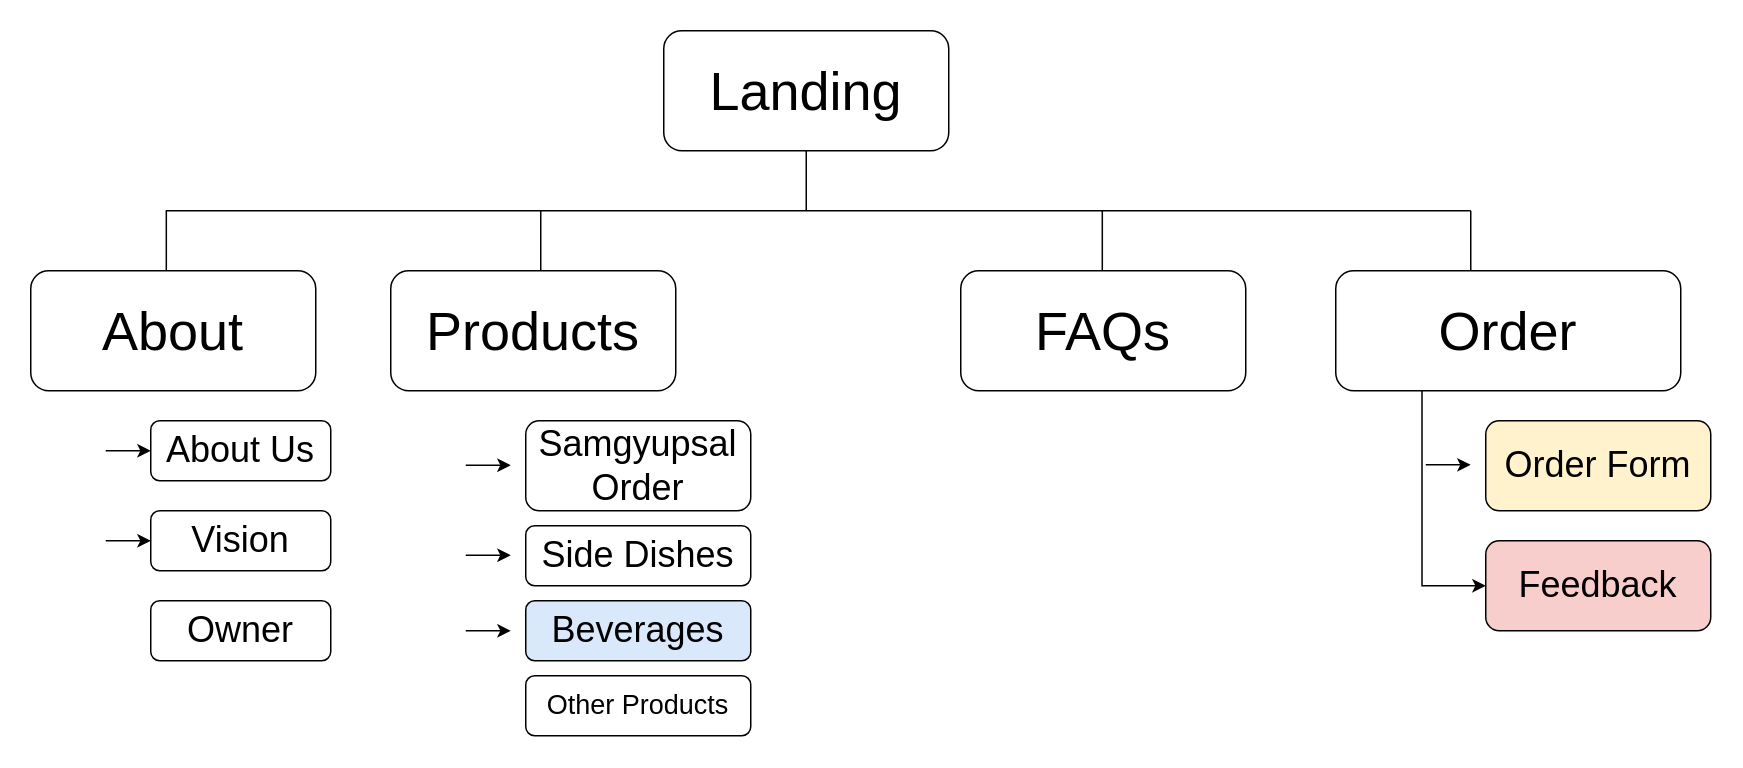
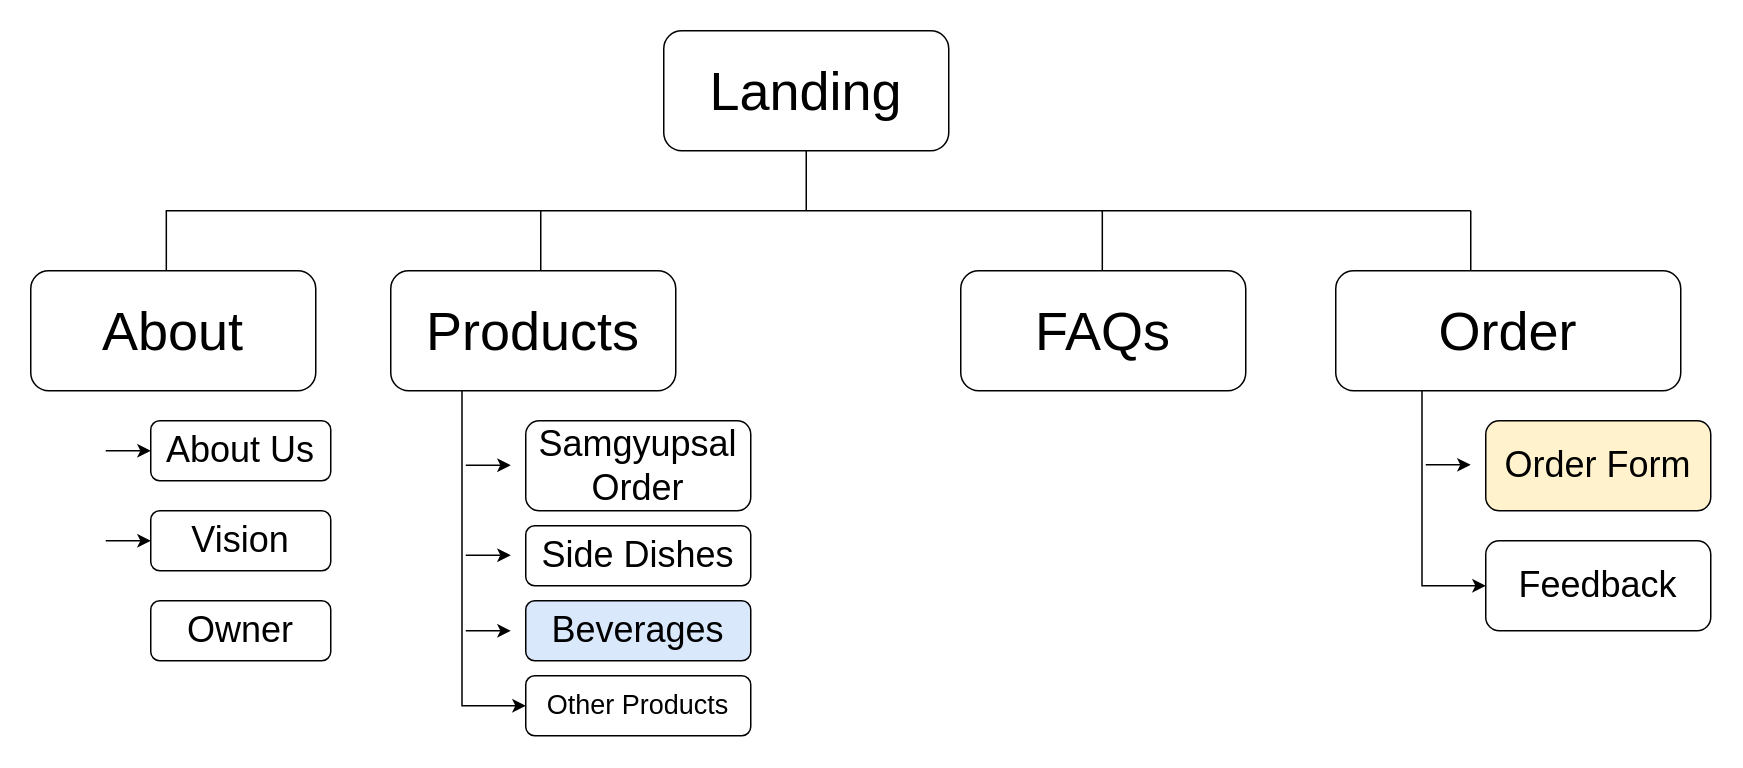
edge "Products" -> "Other Products": added
node "Feedback": fillcolor #f8cecc -> #ffffff
